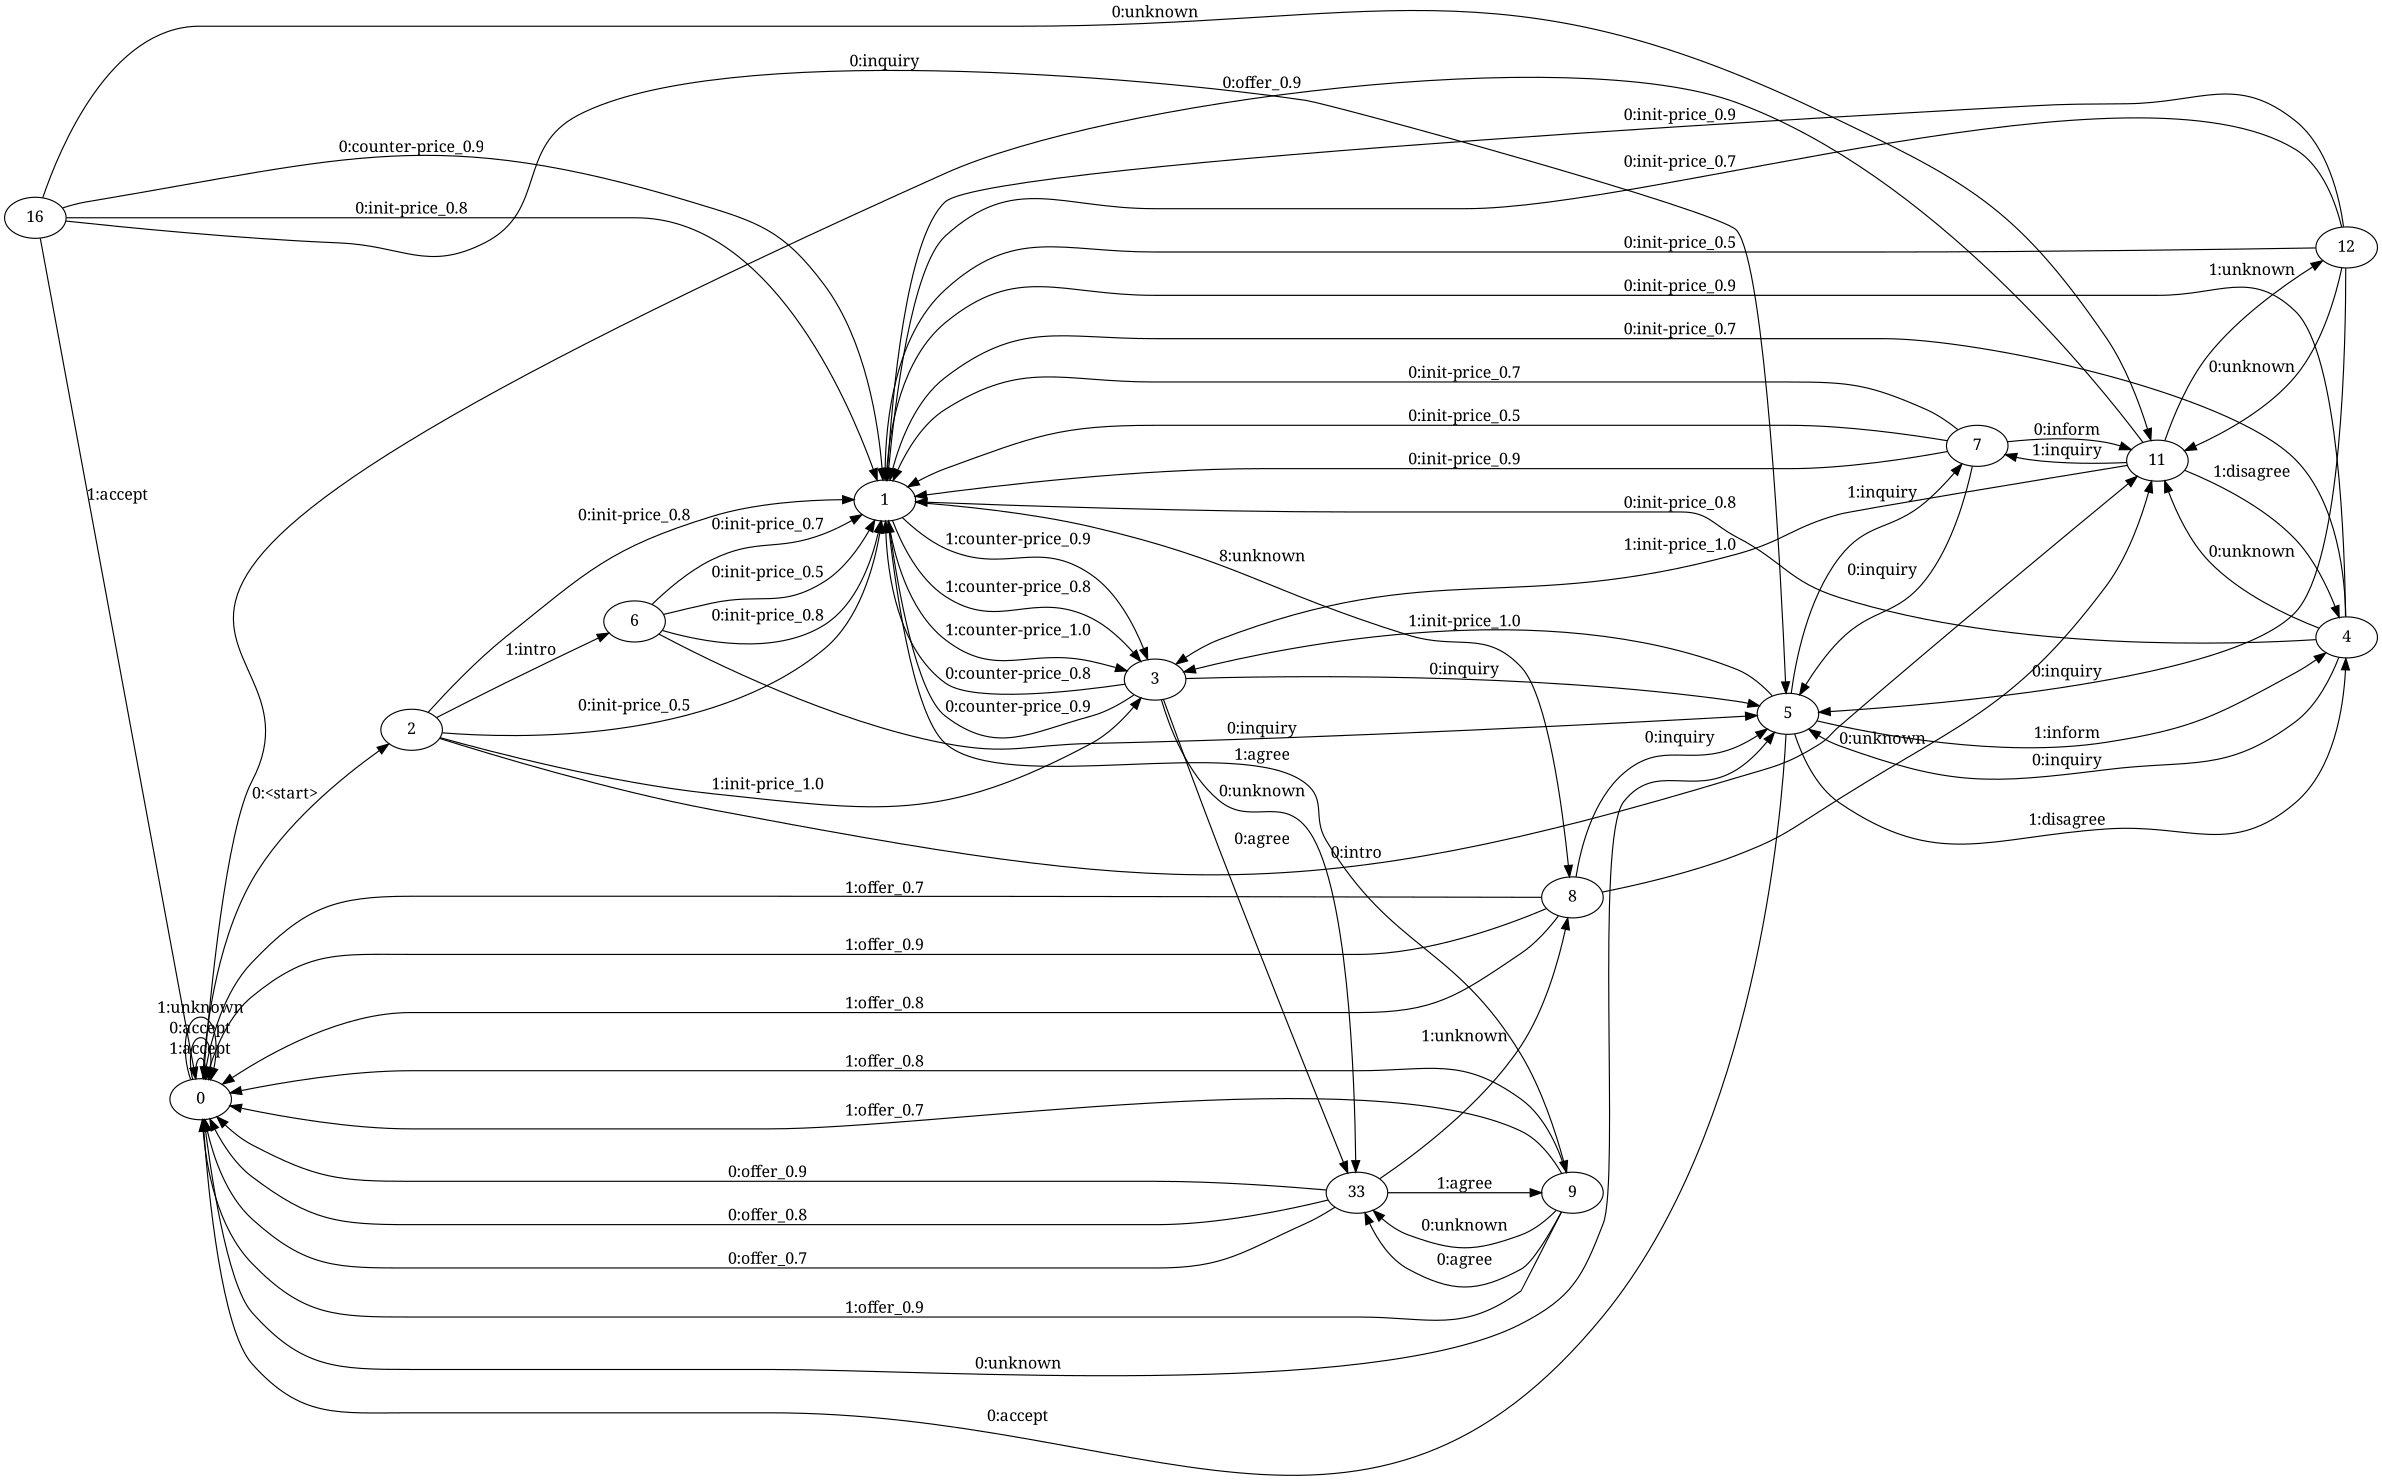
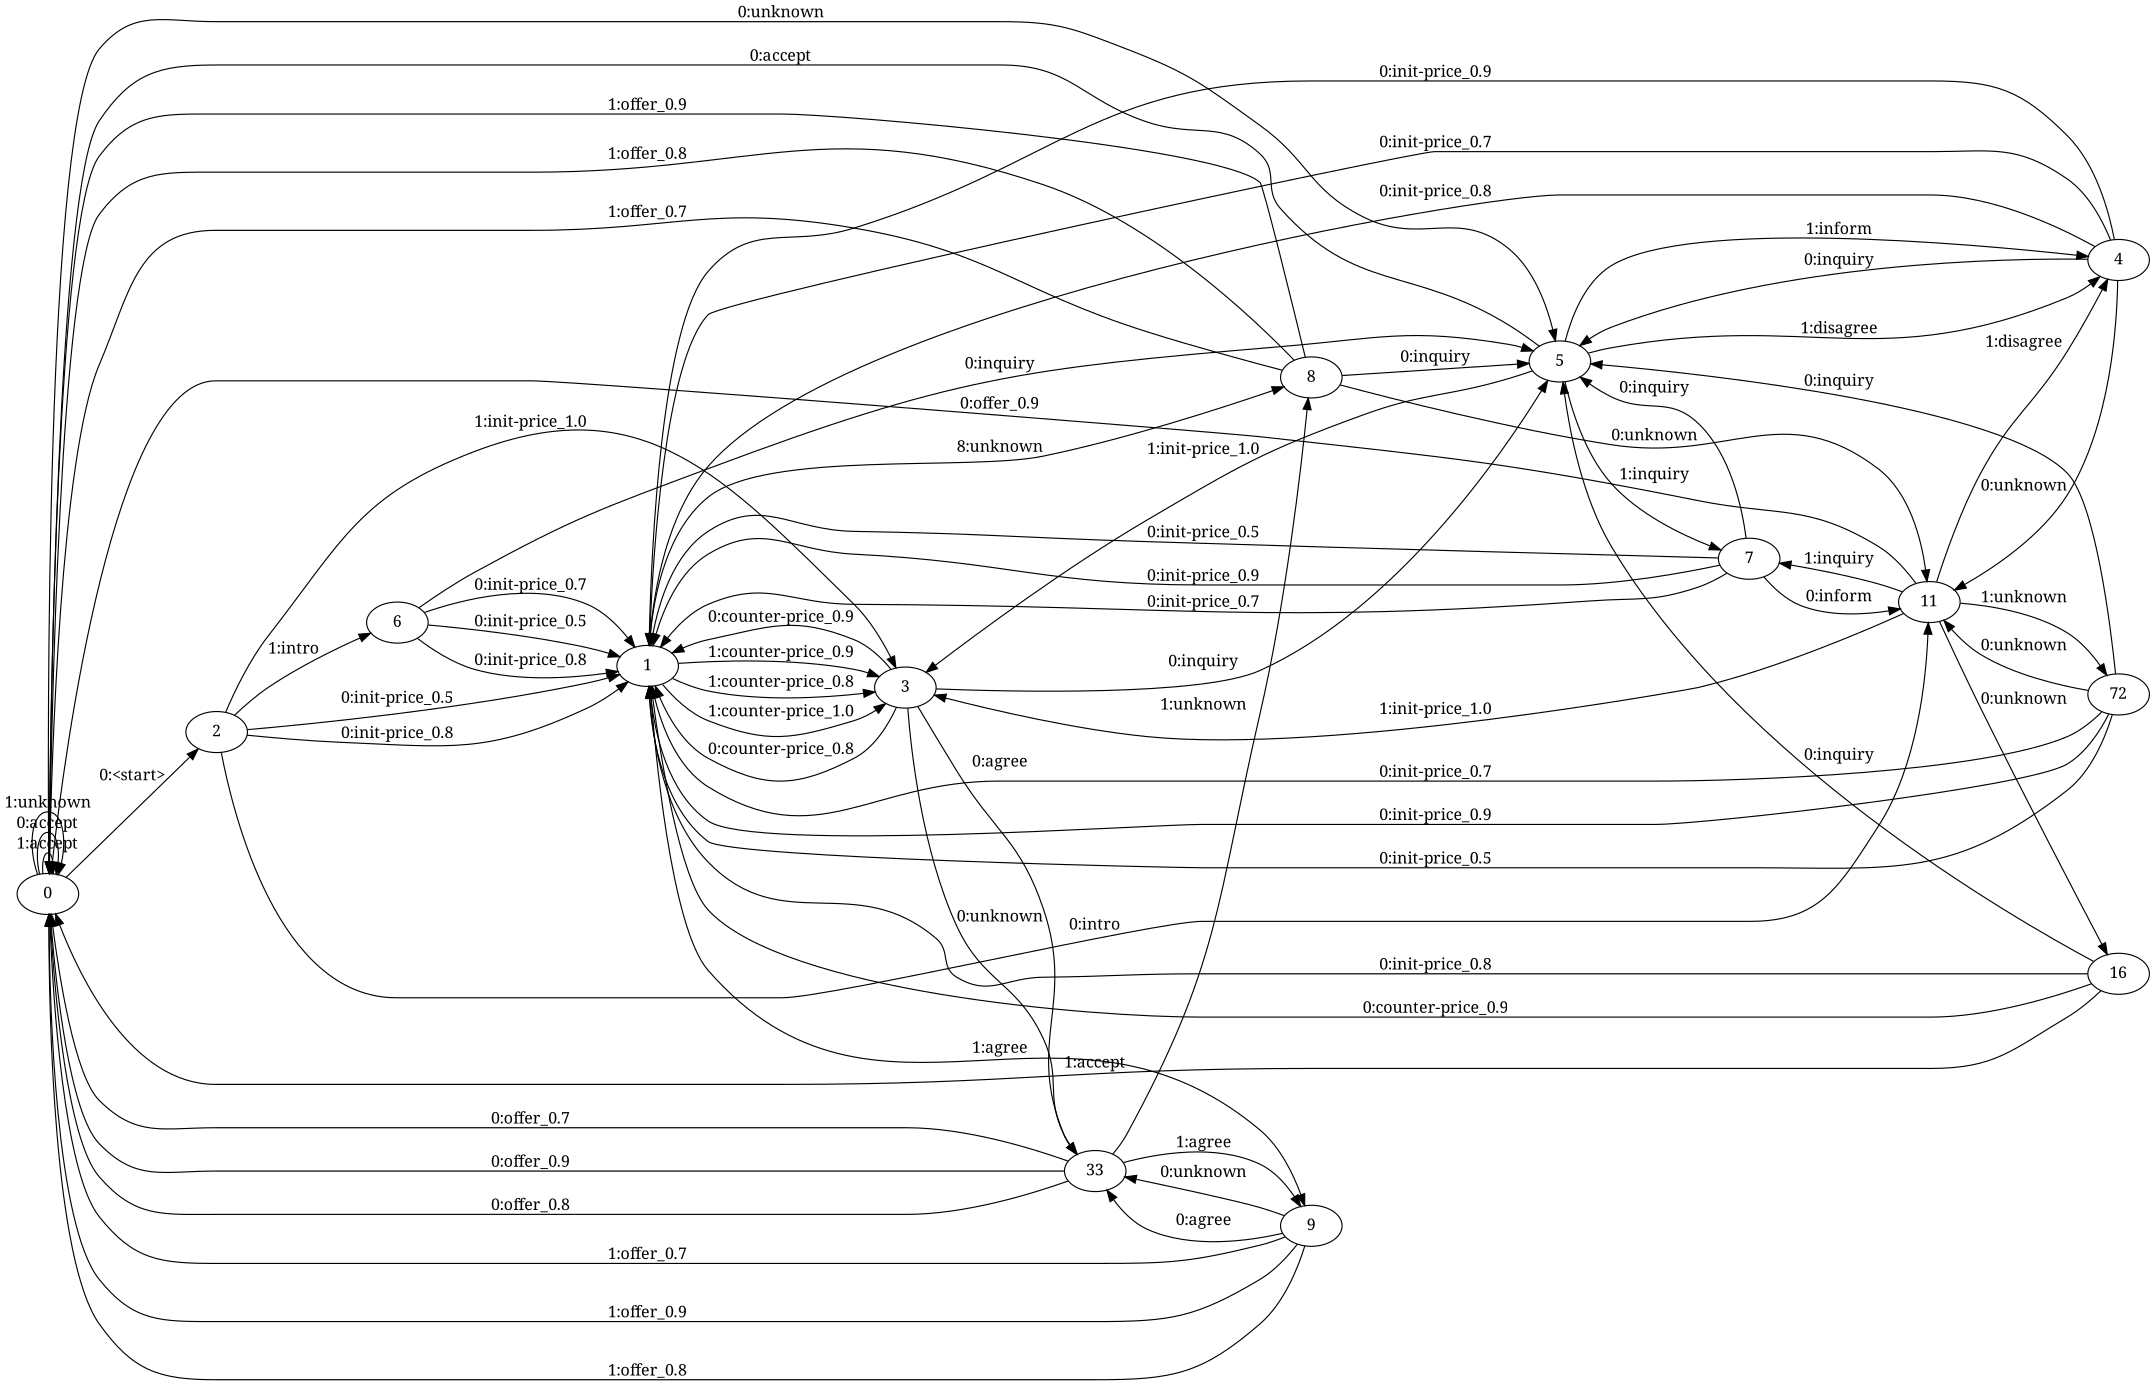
edge "16" -> "11": reversed
node "12": label "12" -> "72"
